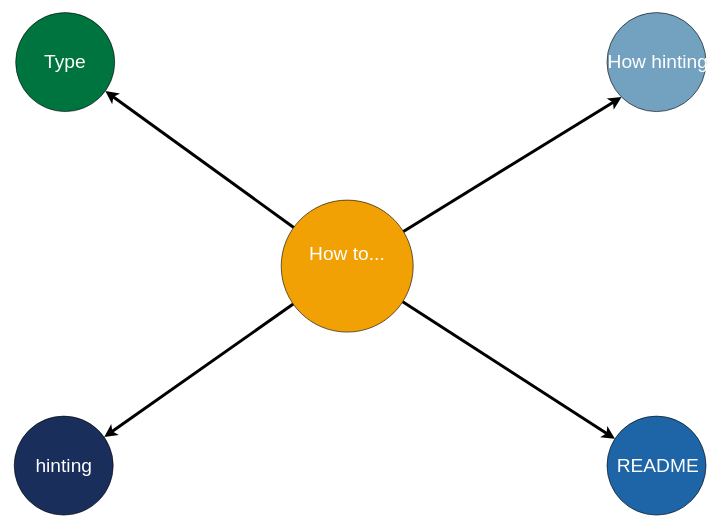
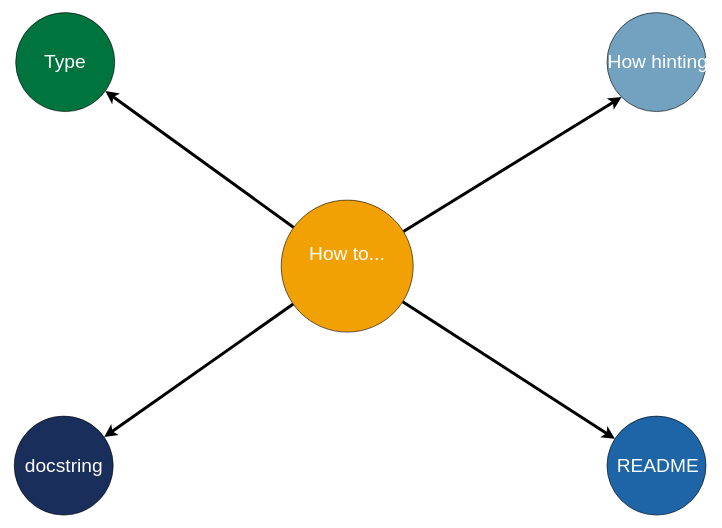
node "hinting": label "hinting" -> "docstring"
